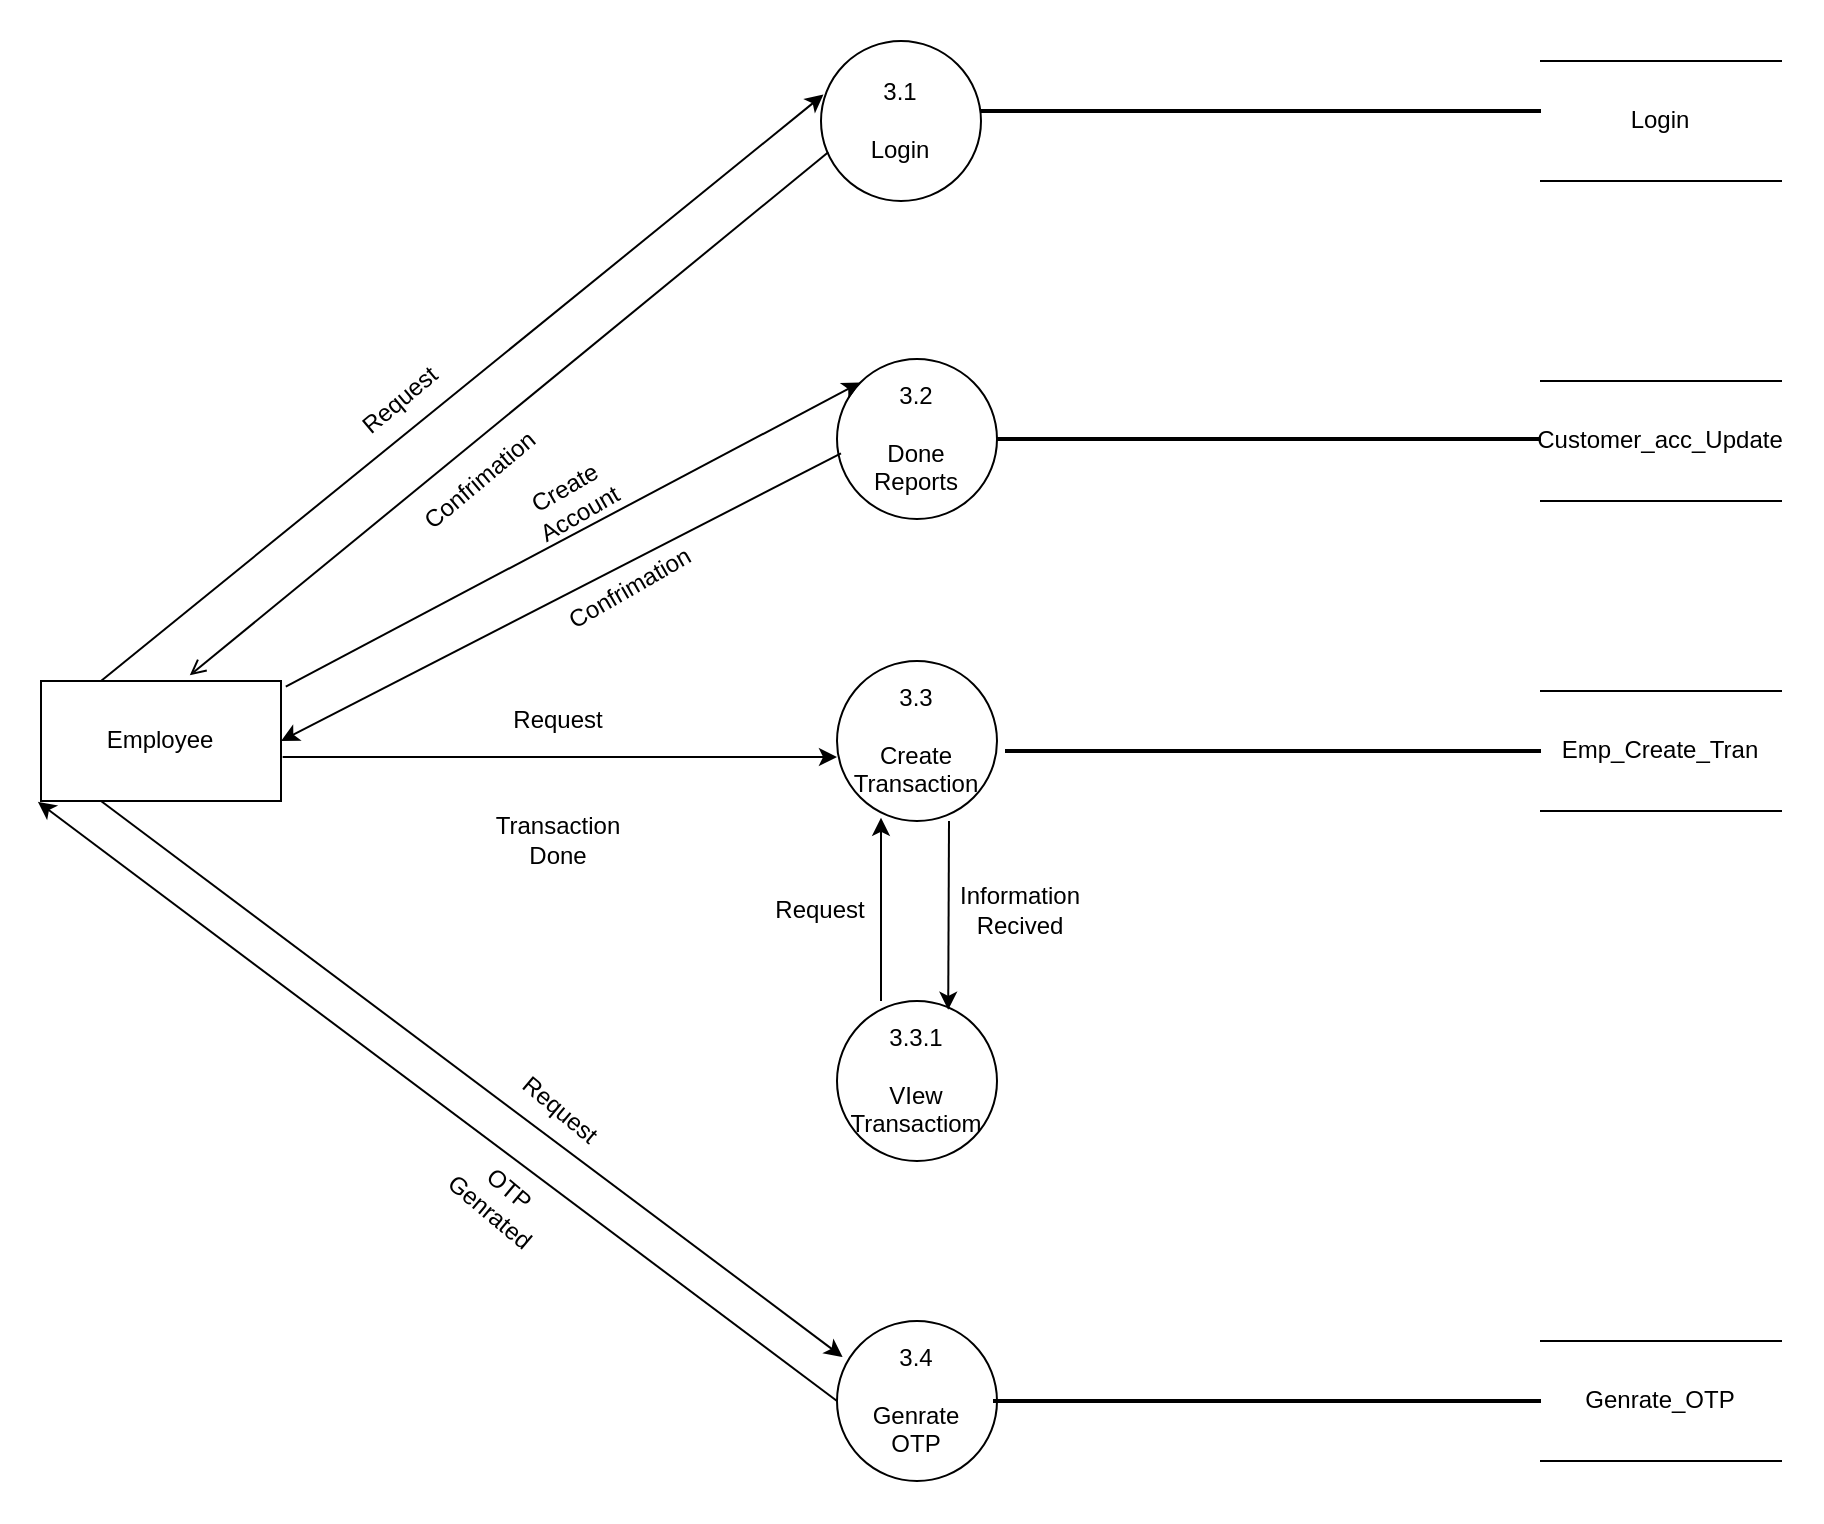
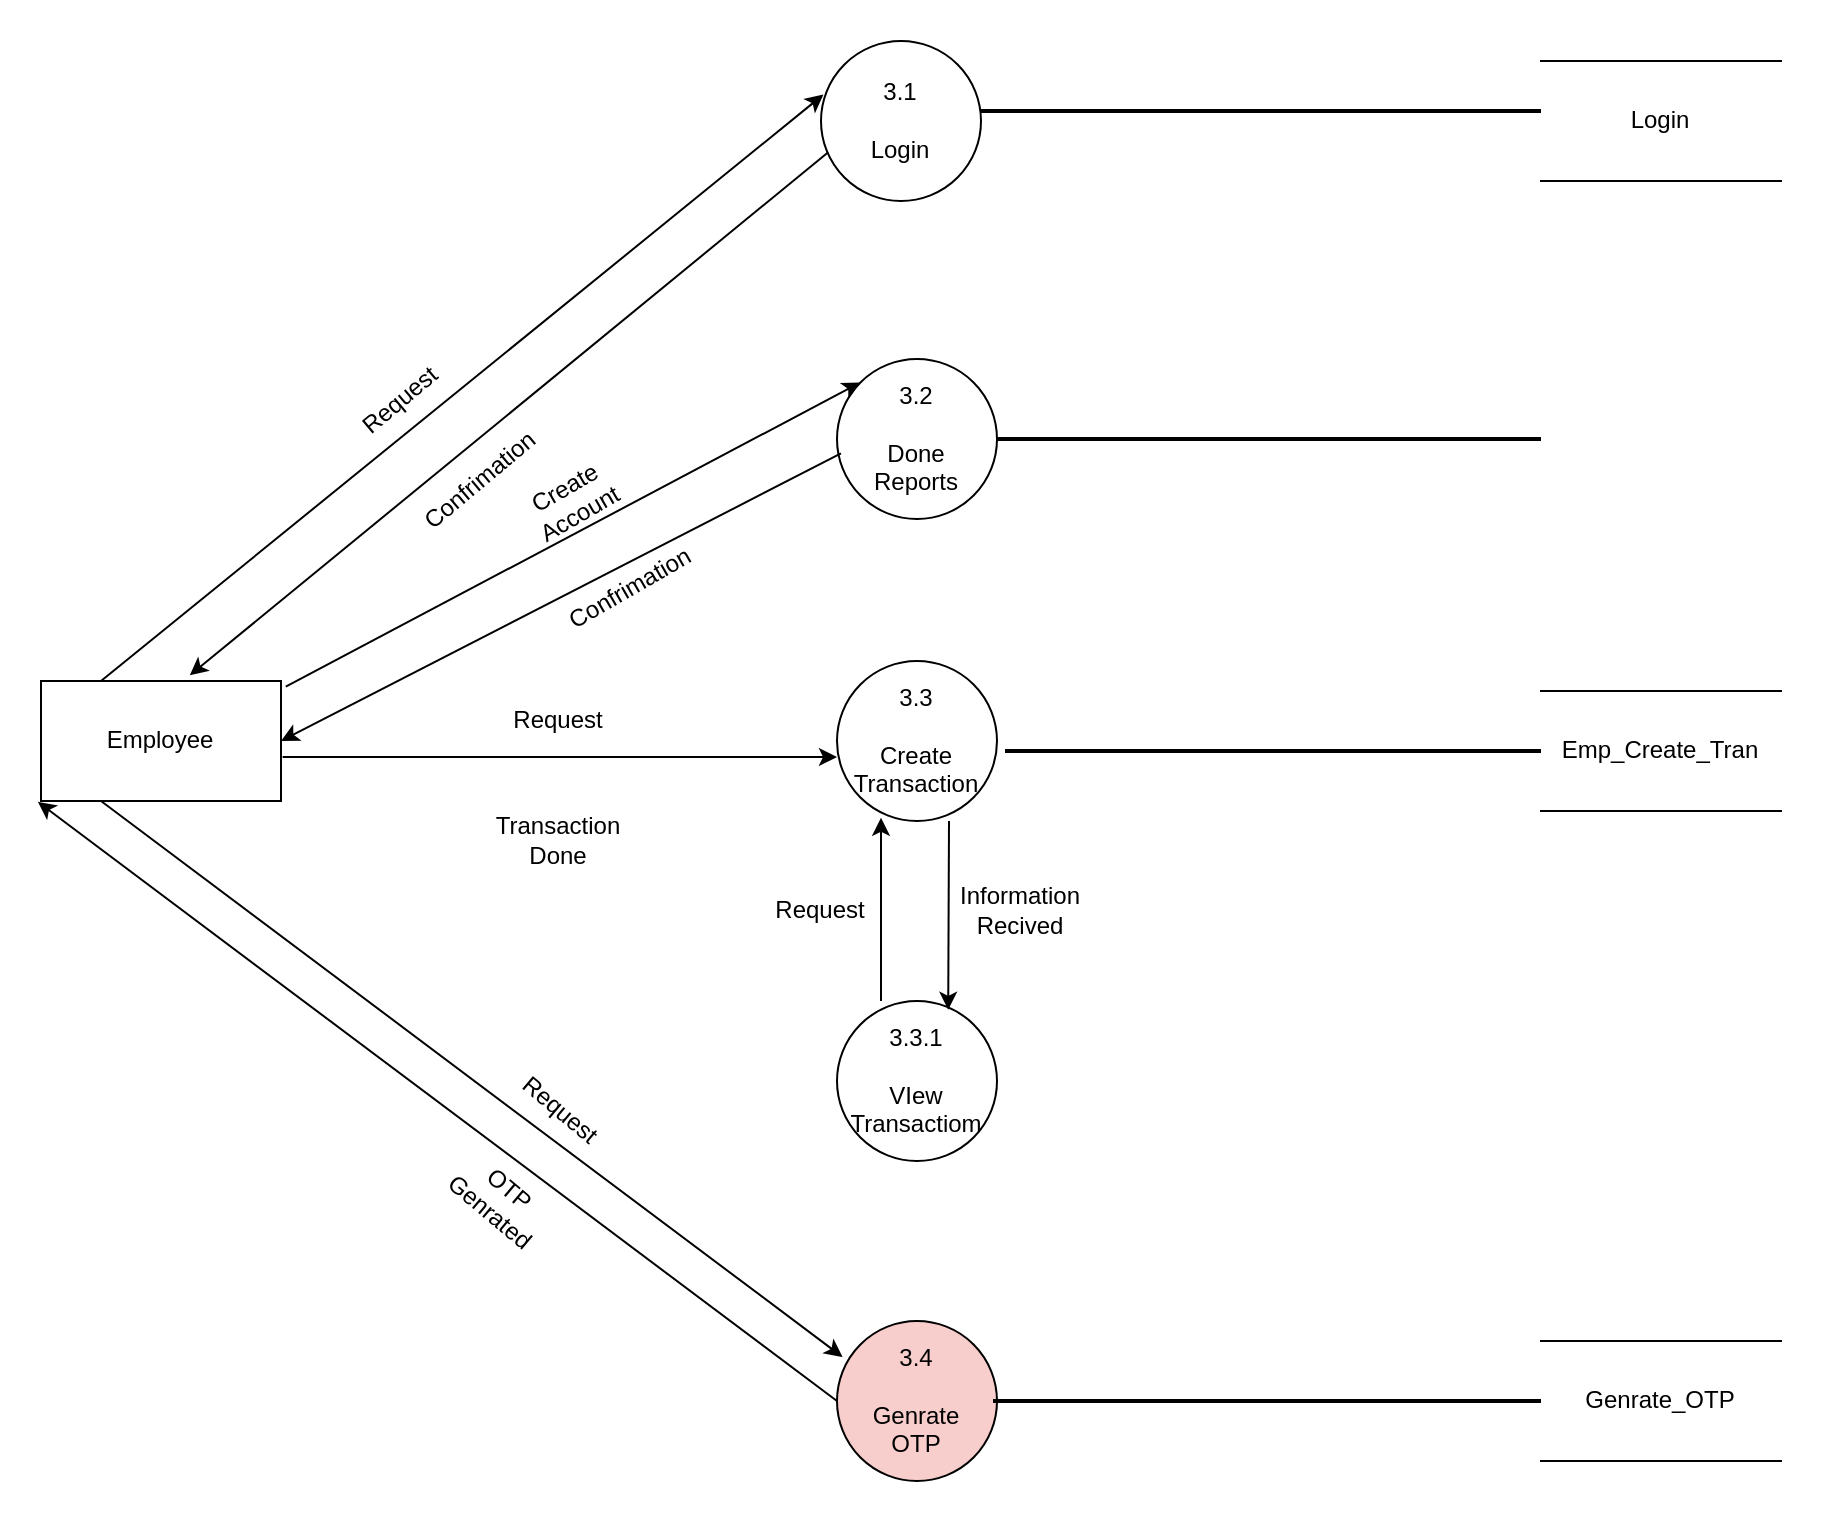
node "Customer_acc_Update": removed
edge "3.1 Login" -> "Employee": arrowhead open -> classic
node "3.4 Genrate OTP": fillcolor #ffffff -> #f8cecc
